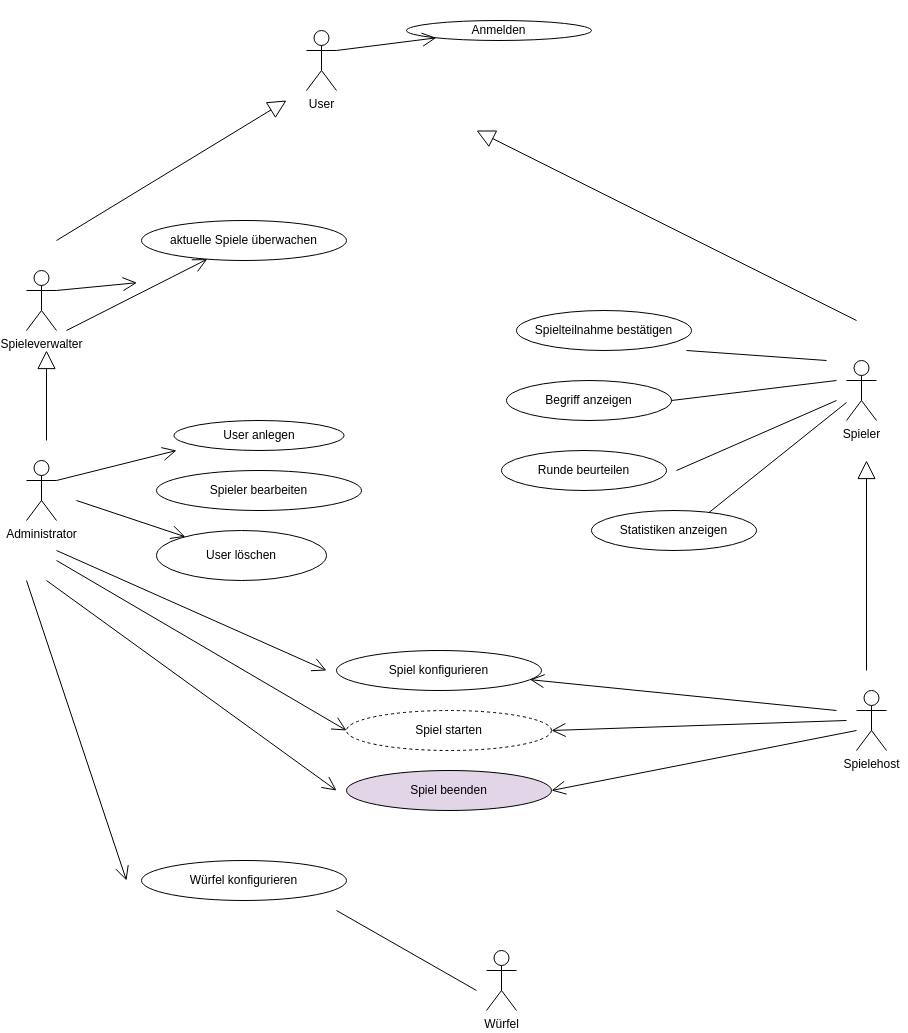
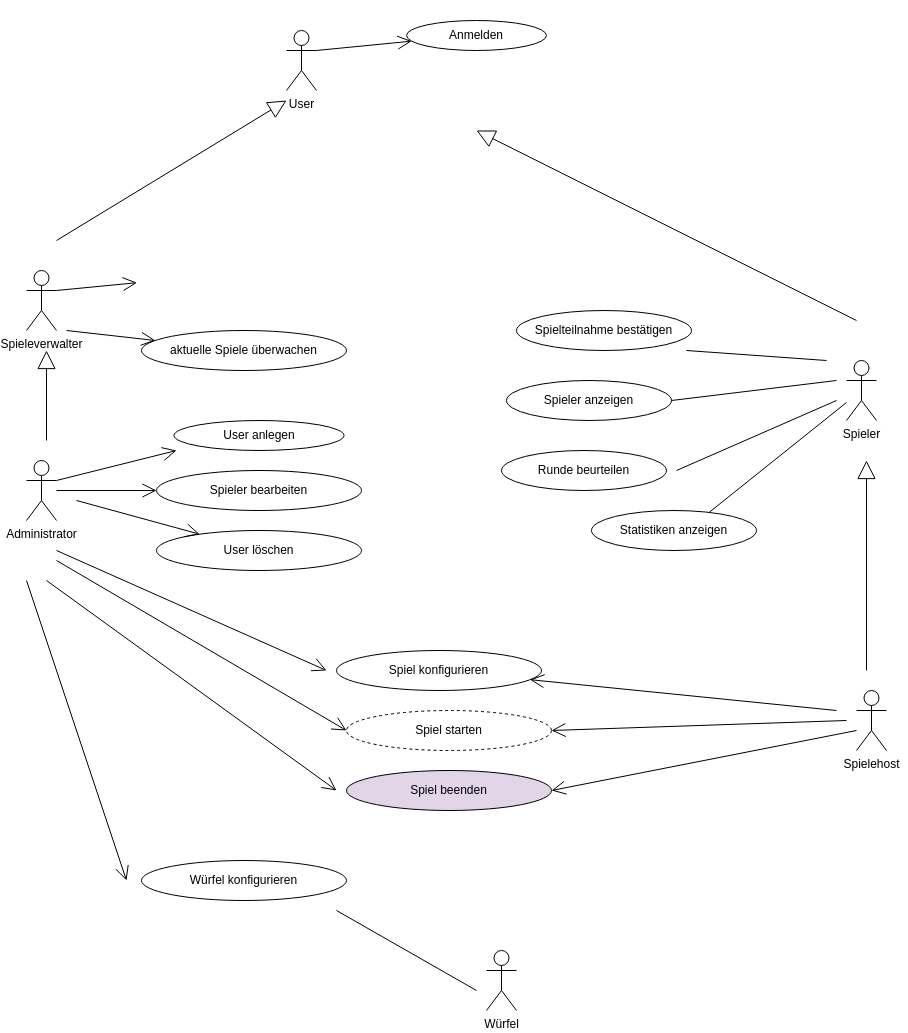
node "Anmelden": size 185x20 -> 140x30
node "User": moved (322, 61) -> (302, 61)
node "aktuelle Spiele überwachen": moved (244, 241) -> (244, 351)
node "Begriff anzeigen": label "Begriff anzeigen" -> "Spieler anzeigen"
edge "Administrator" -> "Spieler bearbeiten": added
node "User löschen": size 170x50 -> 205x40
